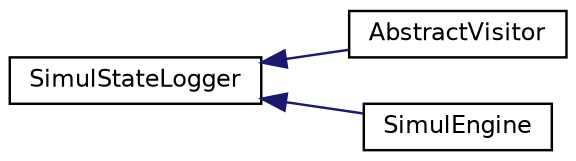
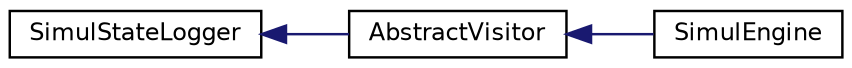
edge "SimulEngine" -> "SimulStateLogger": now "SimulEngine" -> "AbstractVisitor"
